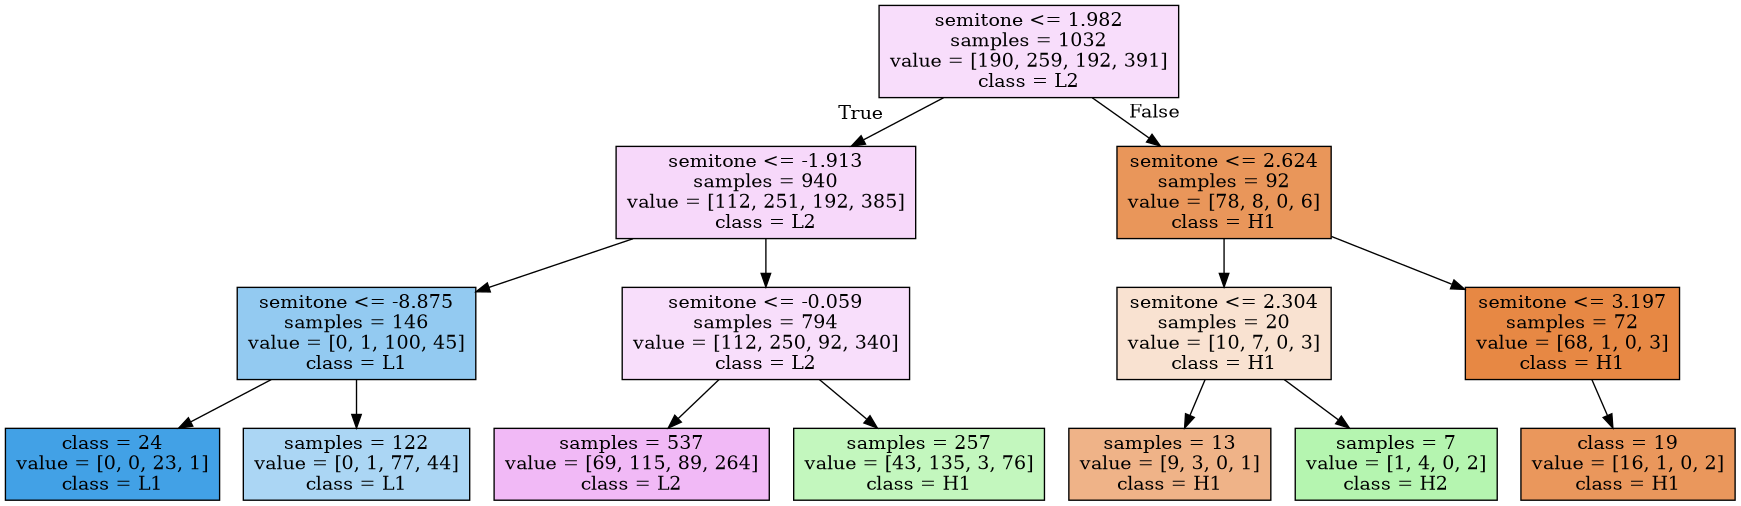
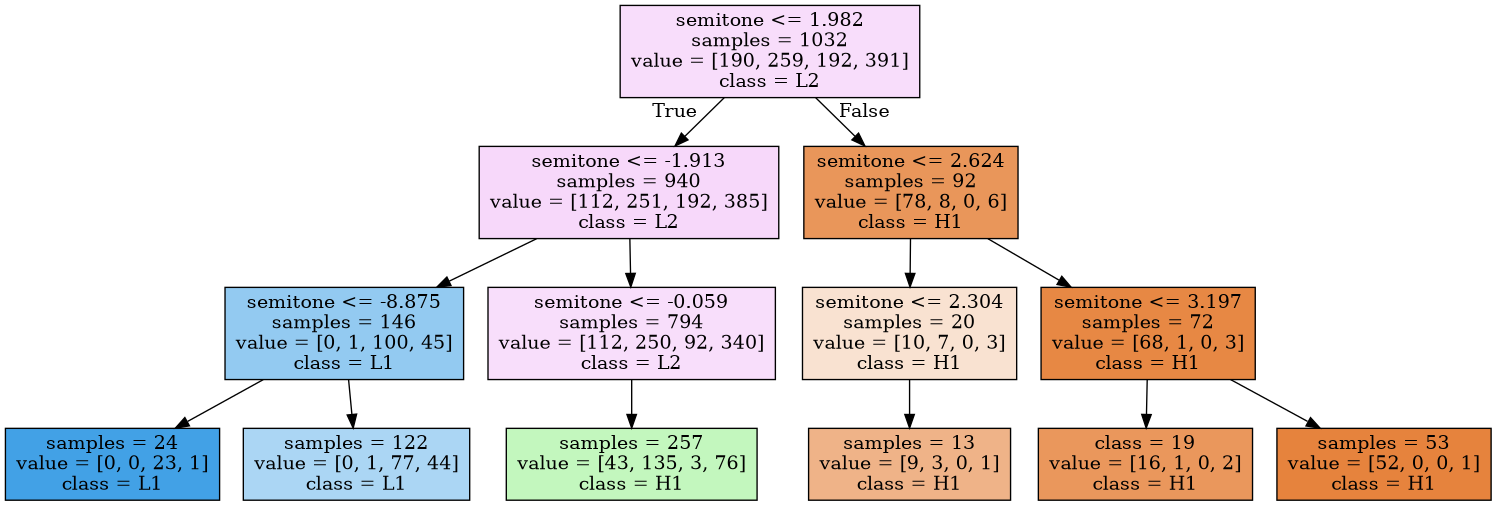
node "class = 24 value = [0, 0, 23, 1] class = L1": label "class = 24 value = [0, 0, 23, 1] class = L1" -> "samples = 24 value = [0, 0, 23, 1] class = L1"
node "samples = 537 value = [69, 115, 89, 264] class = L2": removed
node "samples = 53 value = [52, 0, 0, 1] class = H1": added
node "samples = 7 value = [1, 4, 0, 2] class = H2": removed
